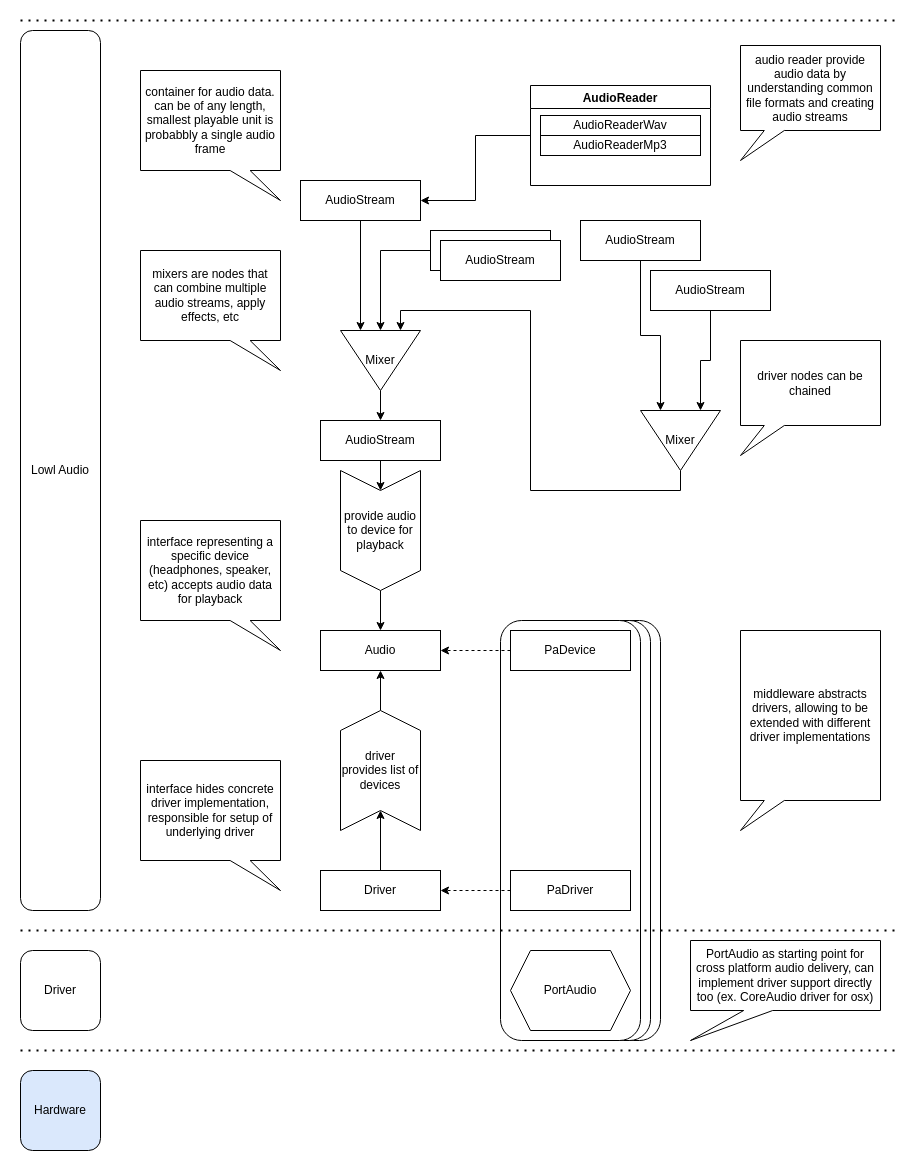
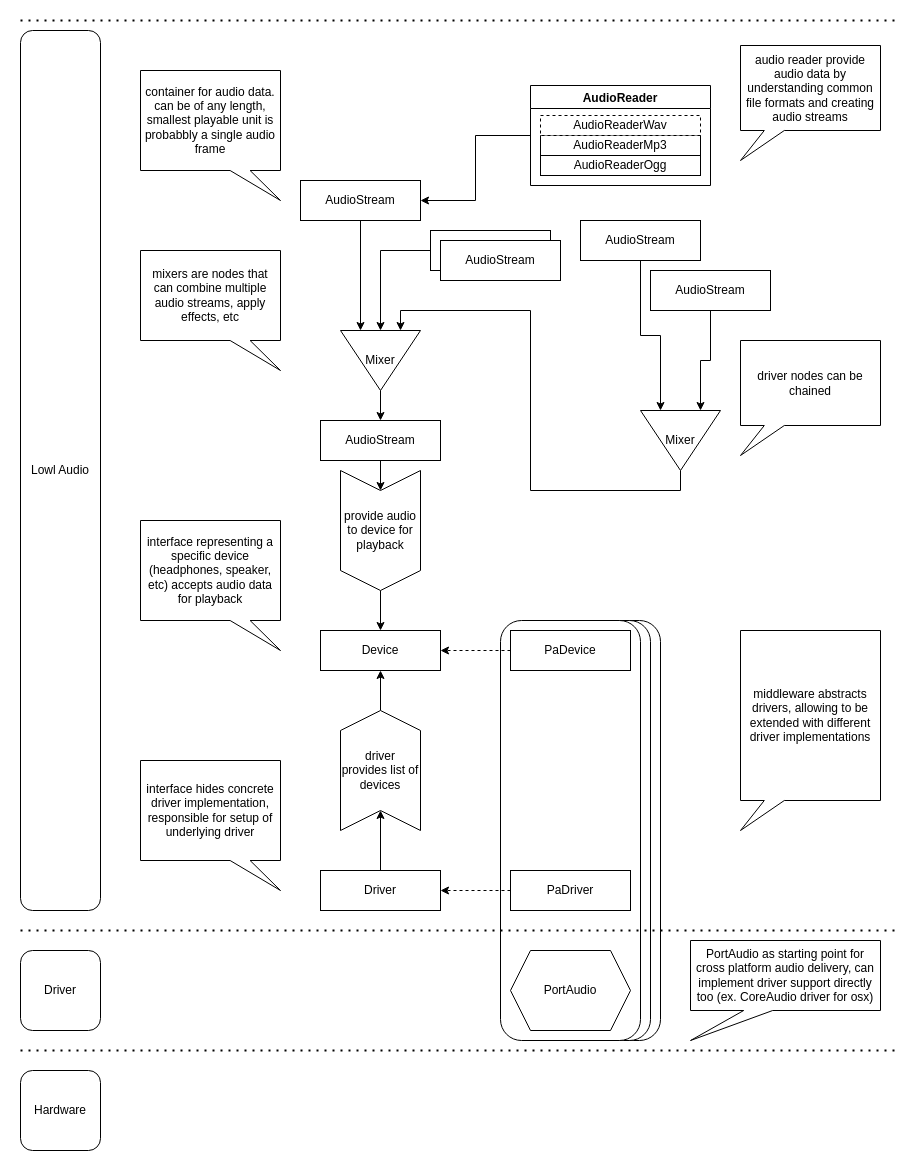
node "AudioReaderWav": style solid -> dashed
node "AudioReaderOgg": added
node "Audio": label "Audio" -> "Device"
node "Hardware": fillcolor #dae8fc -> #ffffff
